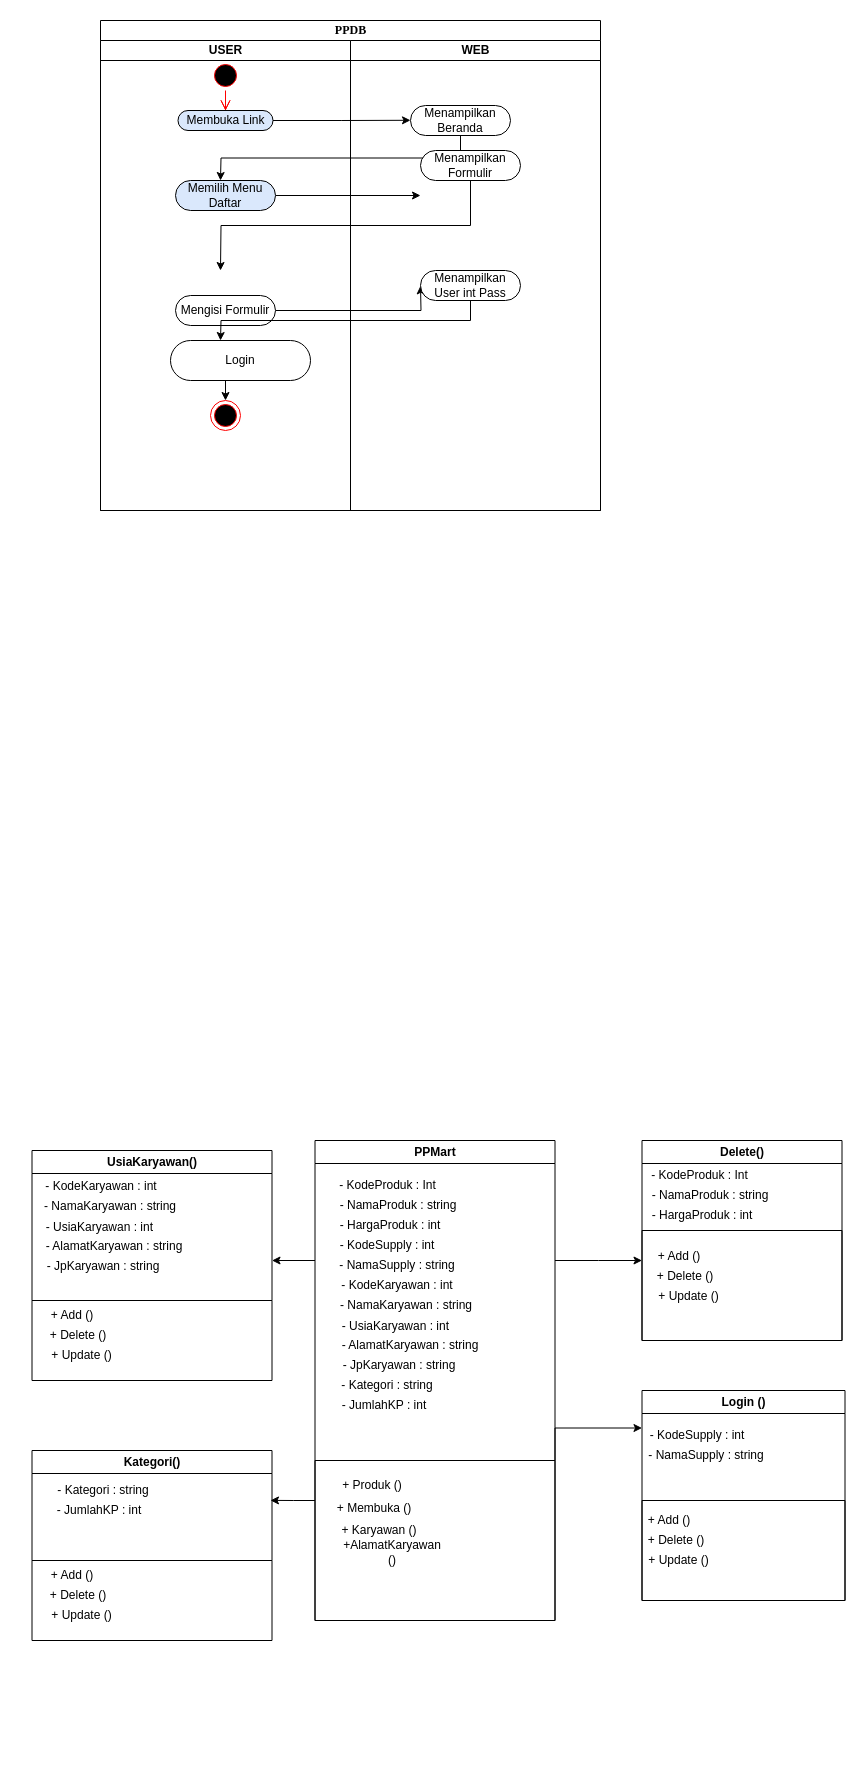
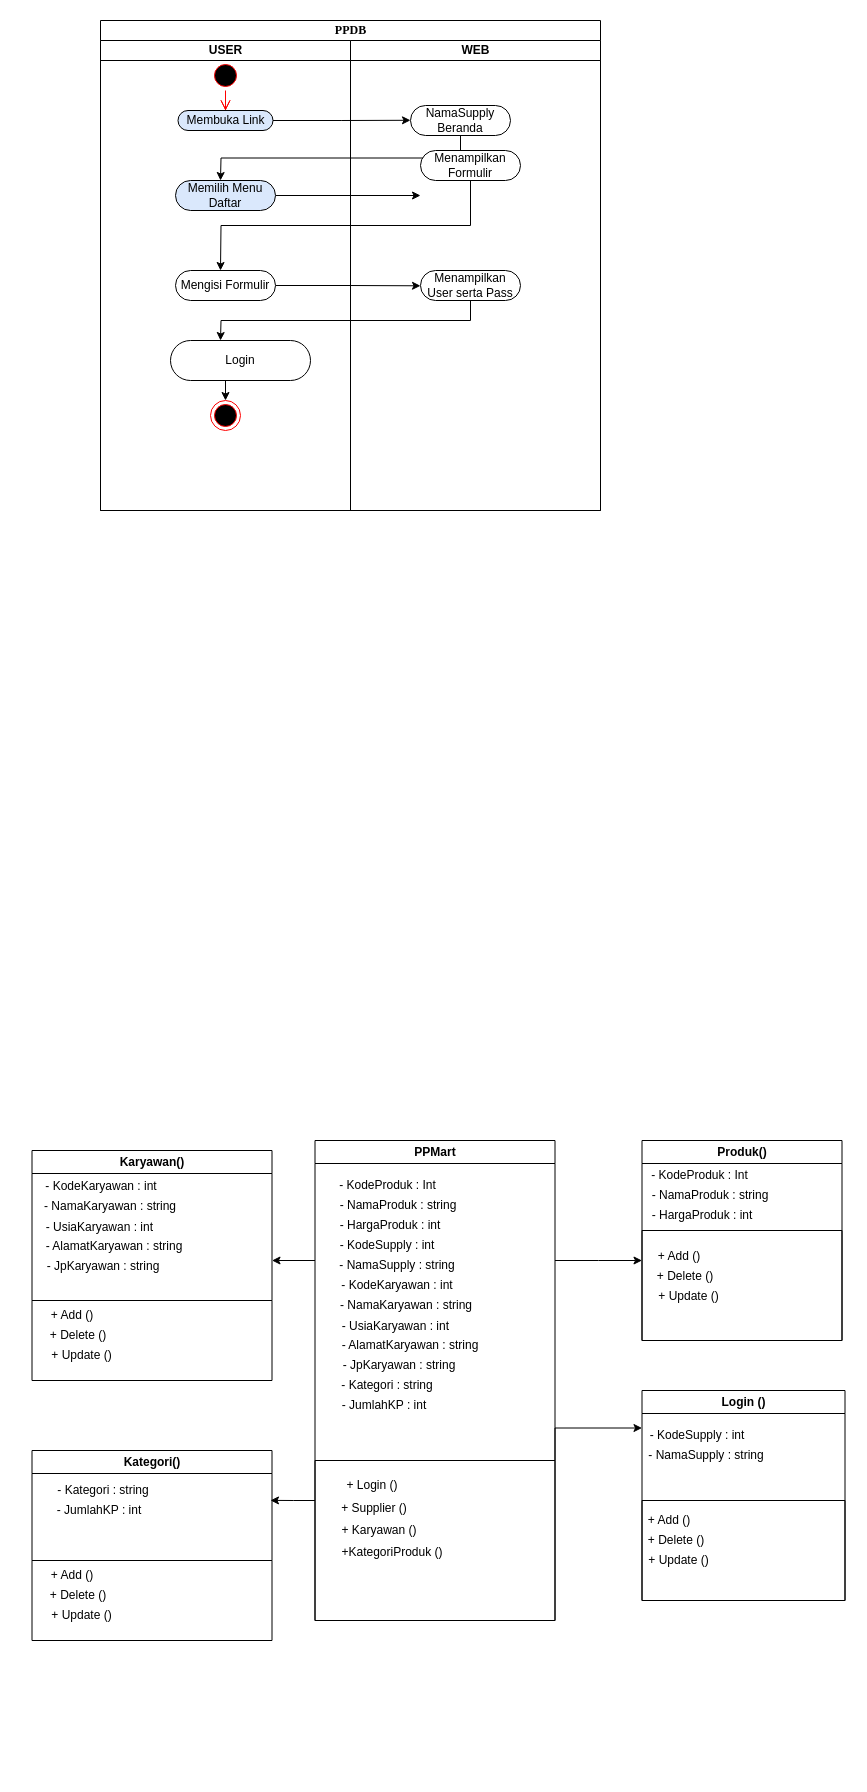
node "Menampilkan Beranda": label "Menampilkan Beranda" -> "NamaSupply Beranda"
node "Menampilkan User int Pass": label "Menampilkan User int Pass" -> "Menampilkan User serta Pass"
node "Mengisi Formulir": moved (226, 311) -> (226, 286)
node "Delete()": label "Delete()" -> "Produk()"
node "UsiaKaryawan()": label "UsiaKaryawan()" -> "Karyawan()"
node "+ Produk ()": label "+ Produk ()" -> "+ Login ()"
node "+ Membuka ()": label "+ Membuka ()" -> "+ Supplier ()"
node "+AlamatKaryawan ()": label "+AlamatKaryawan ()" -> "+KategoriProduk ()"
